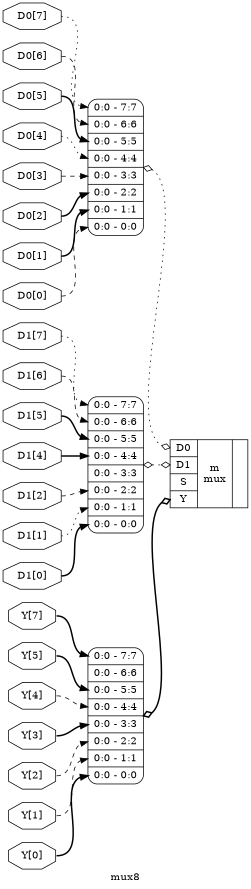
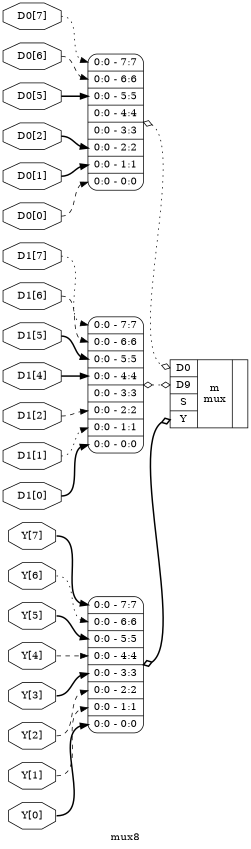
node "D0[4]": removed
node "D0[3]": removed
node "D0": text "D1" -> "D9"
node "Y[6]": added
